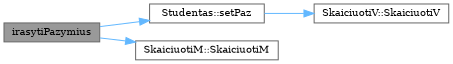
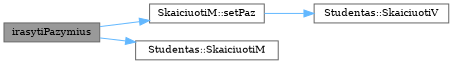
node "Studentas::setPaz": label "Studentas::setPaz" -> "SkaiciuotiM::setPaz"
node "SkaiciuotiV::SkaiciuotiV": label "SkaiciuotiV::SkaiciuotiV" -> "Studentas::SkaiciuotiV"
node "SkaiciuotiM::SkaiciuotiM": label "SkaiciuotiM::SkaiciuotiM" -> "Studentas::SkaiciuotiM"
